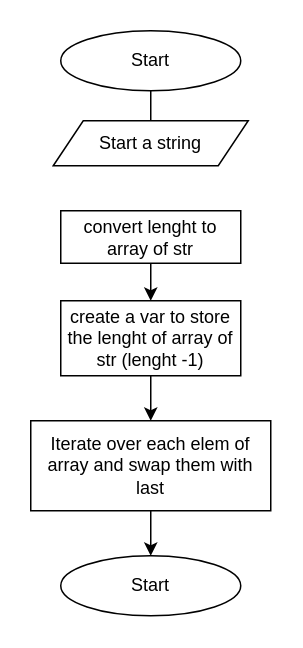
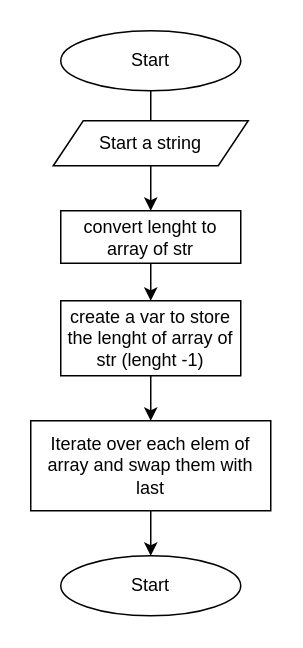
edge "Start a string" -> "convert lenght to array of str": added
